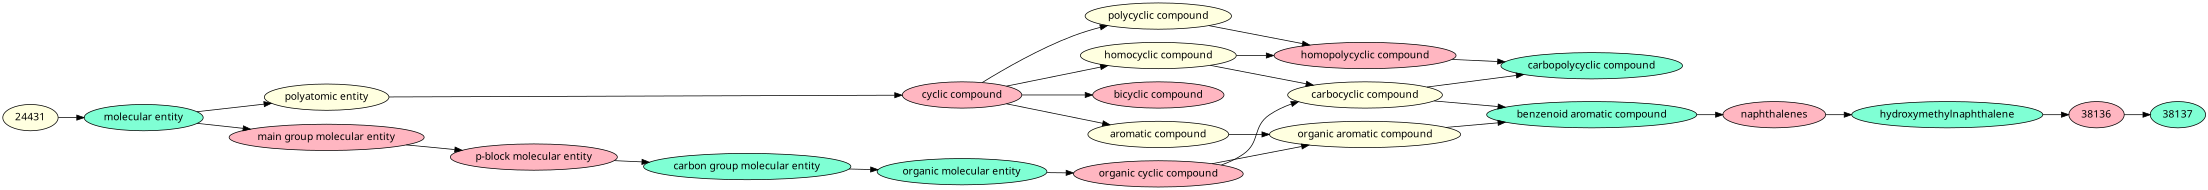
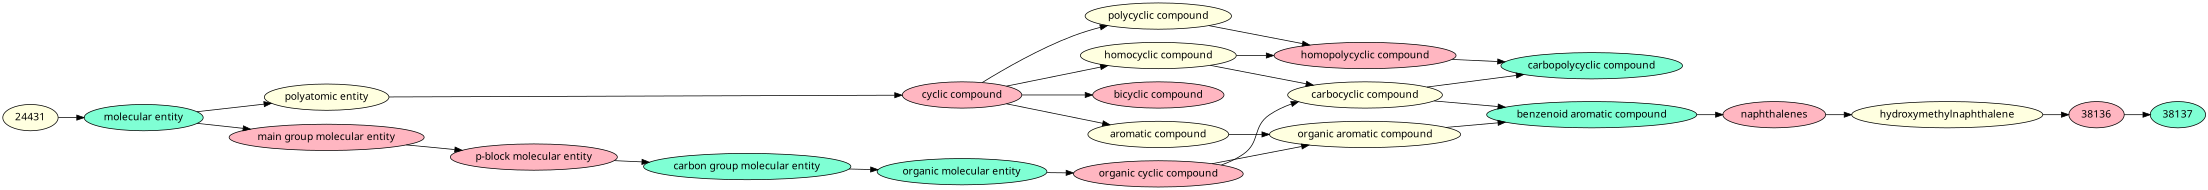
node "hydroxymethylnaphthalene": fillcolor aquamarine -> lightyellow
